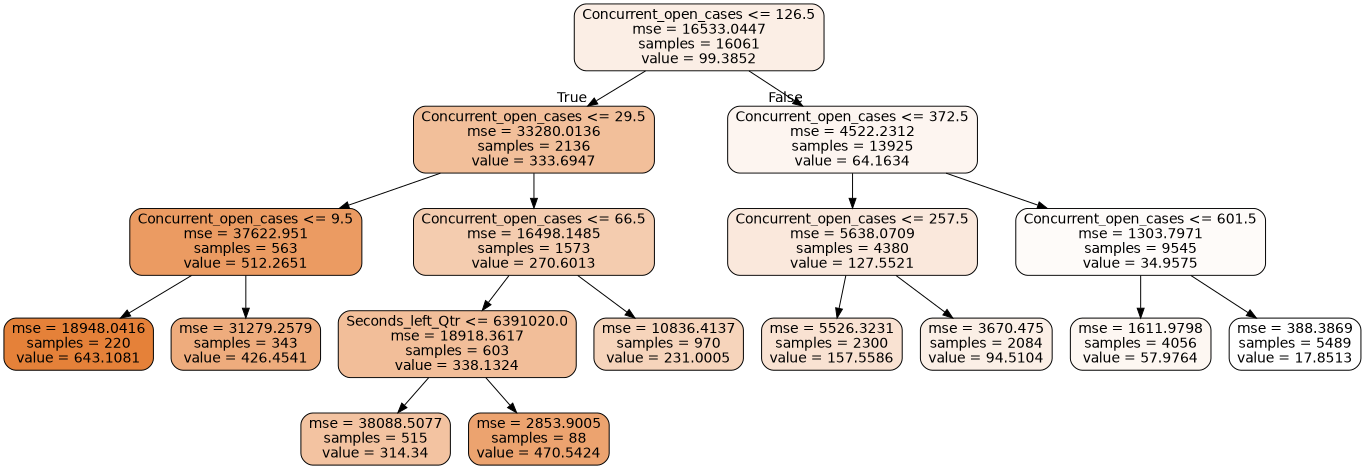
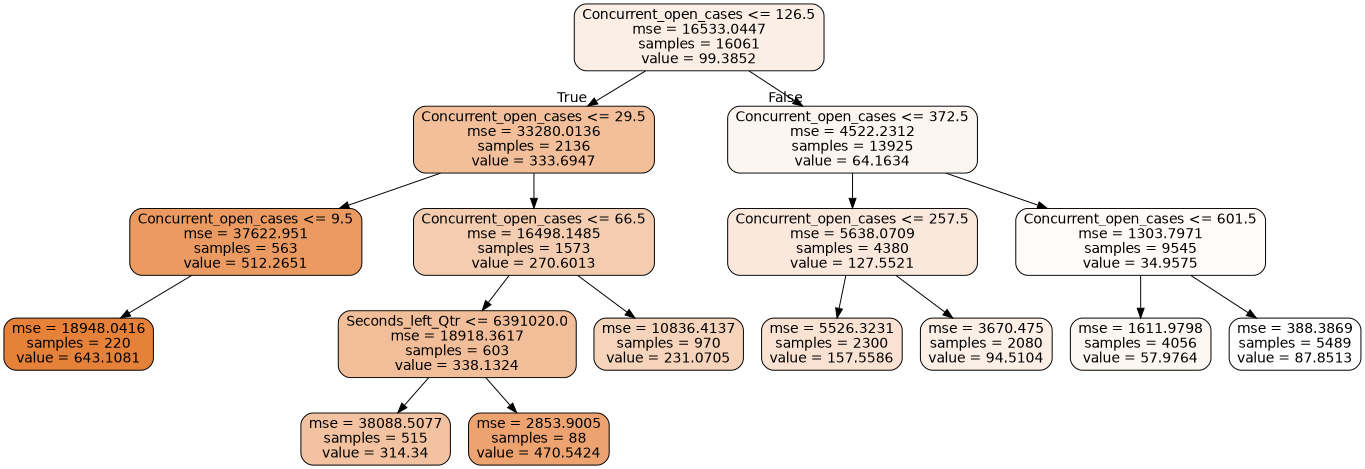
node "mse = 31279.2579 samples = 343 value = 426.4541": removed
node "mse = 10836.4137 samples = 970 value = 231.0005": label "mse = 10836.4137 samples = 970 value = 231.0005" -> "mse = 10836.4137 samples = 970 value = 231.0705"
node "mse = 3670.475 samples = 2084 value = 94.5104": label "mse = 3670.475 samples = 2084 value = 94.5104" -> "mse = 3670.475 samples = 2080 value = 94.5104"
node "mse = 388.3869 samples = 5489 value = 17.8513": label "mse = 388.3869 samples = 5489 value = 17.8513" -> "mse = 388.3869 samples = 5489 value = 87.8513"
